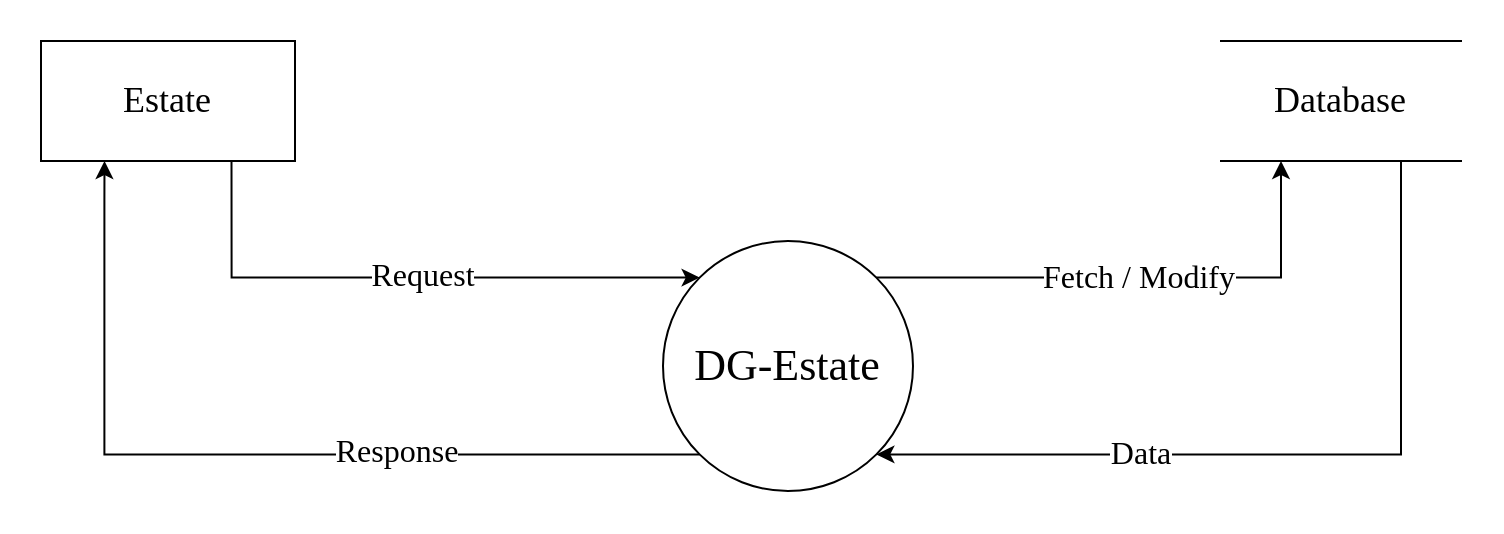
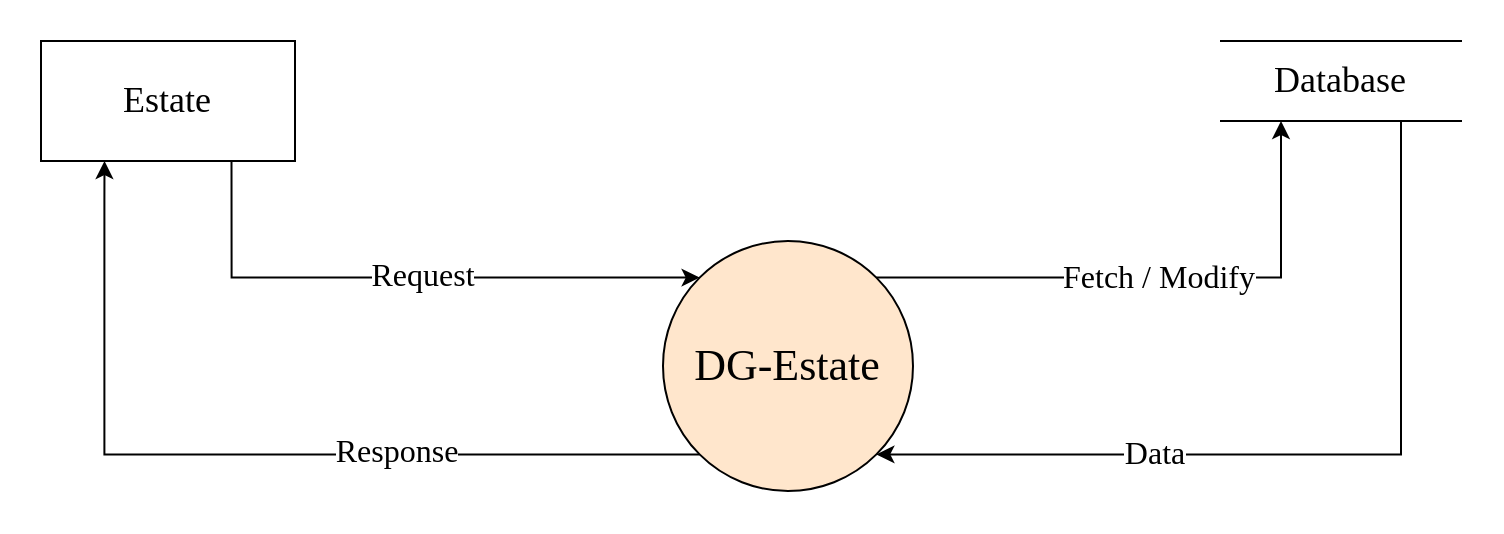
node "Database": size 240x120 -> 240x80
node "DG-Estate": fillcolor #ffffff -> #ffe6cc
